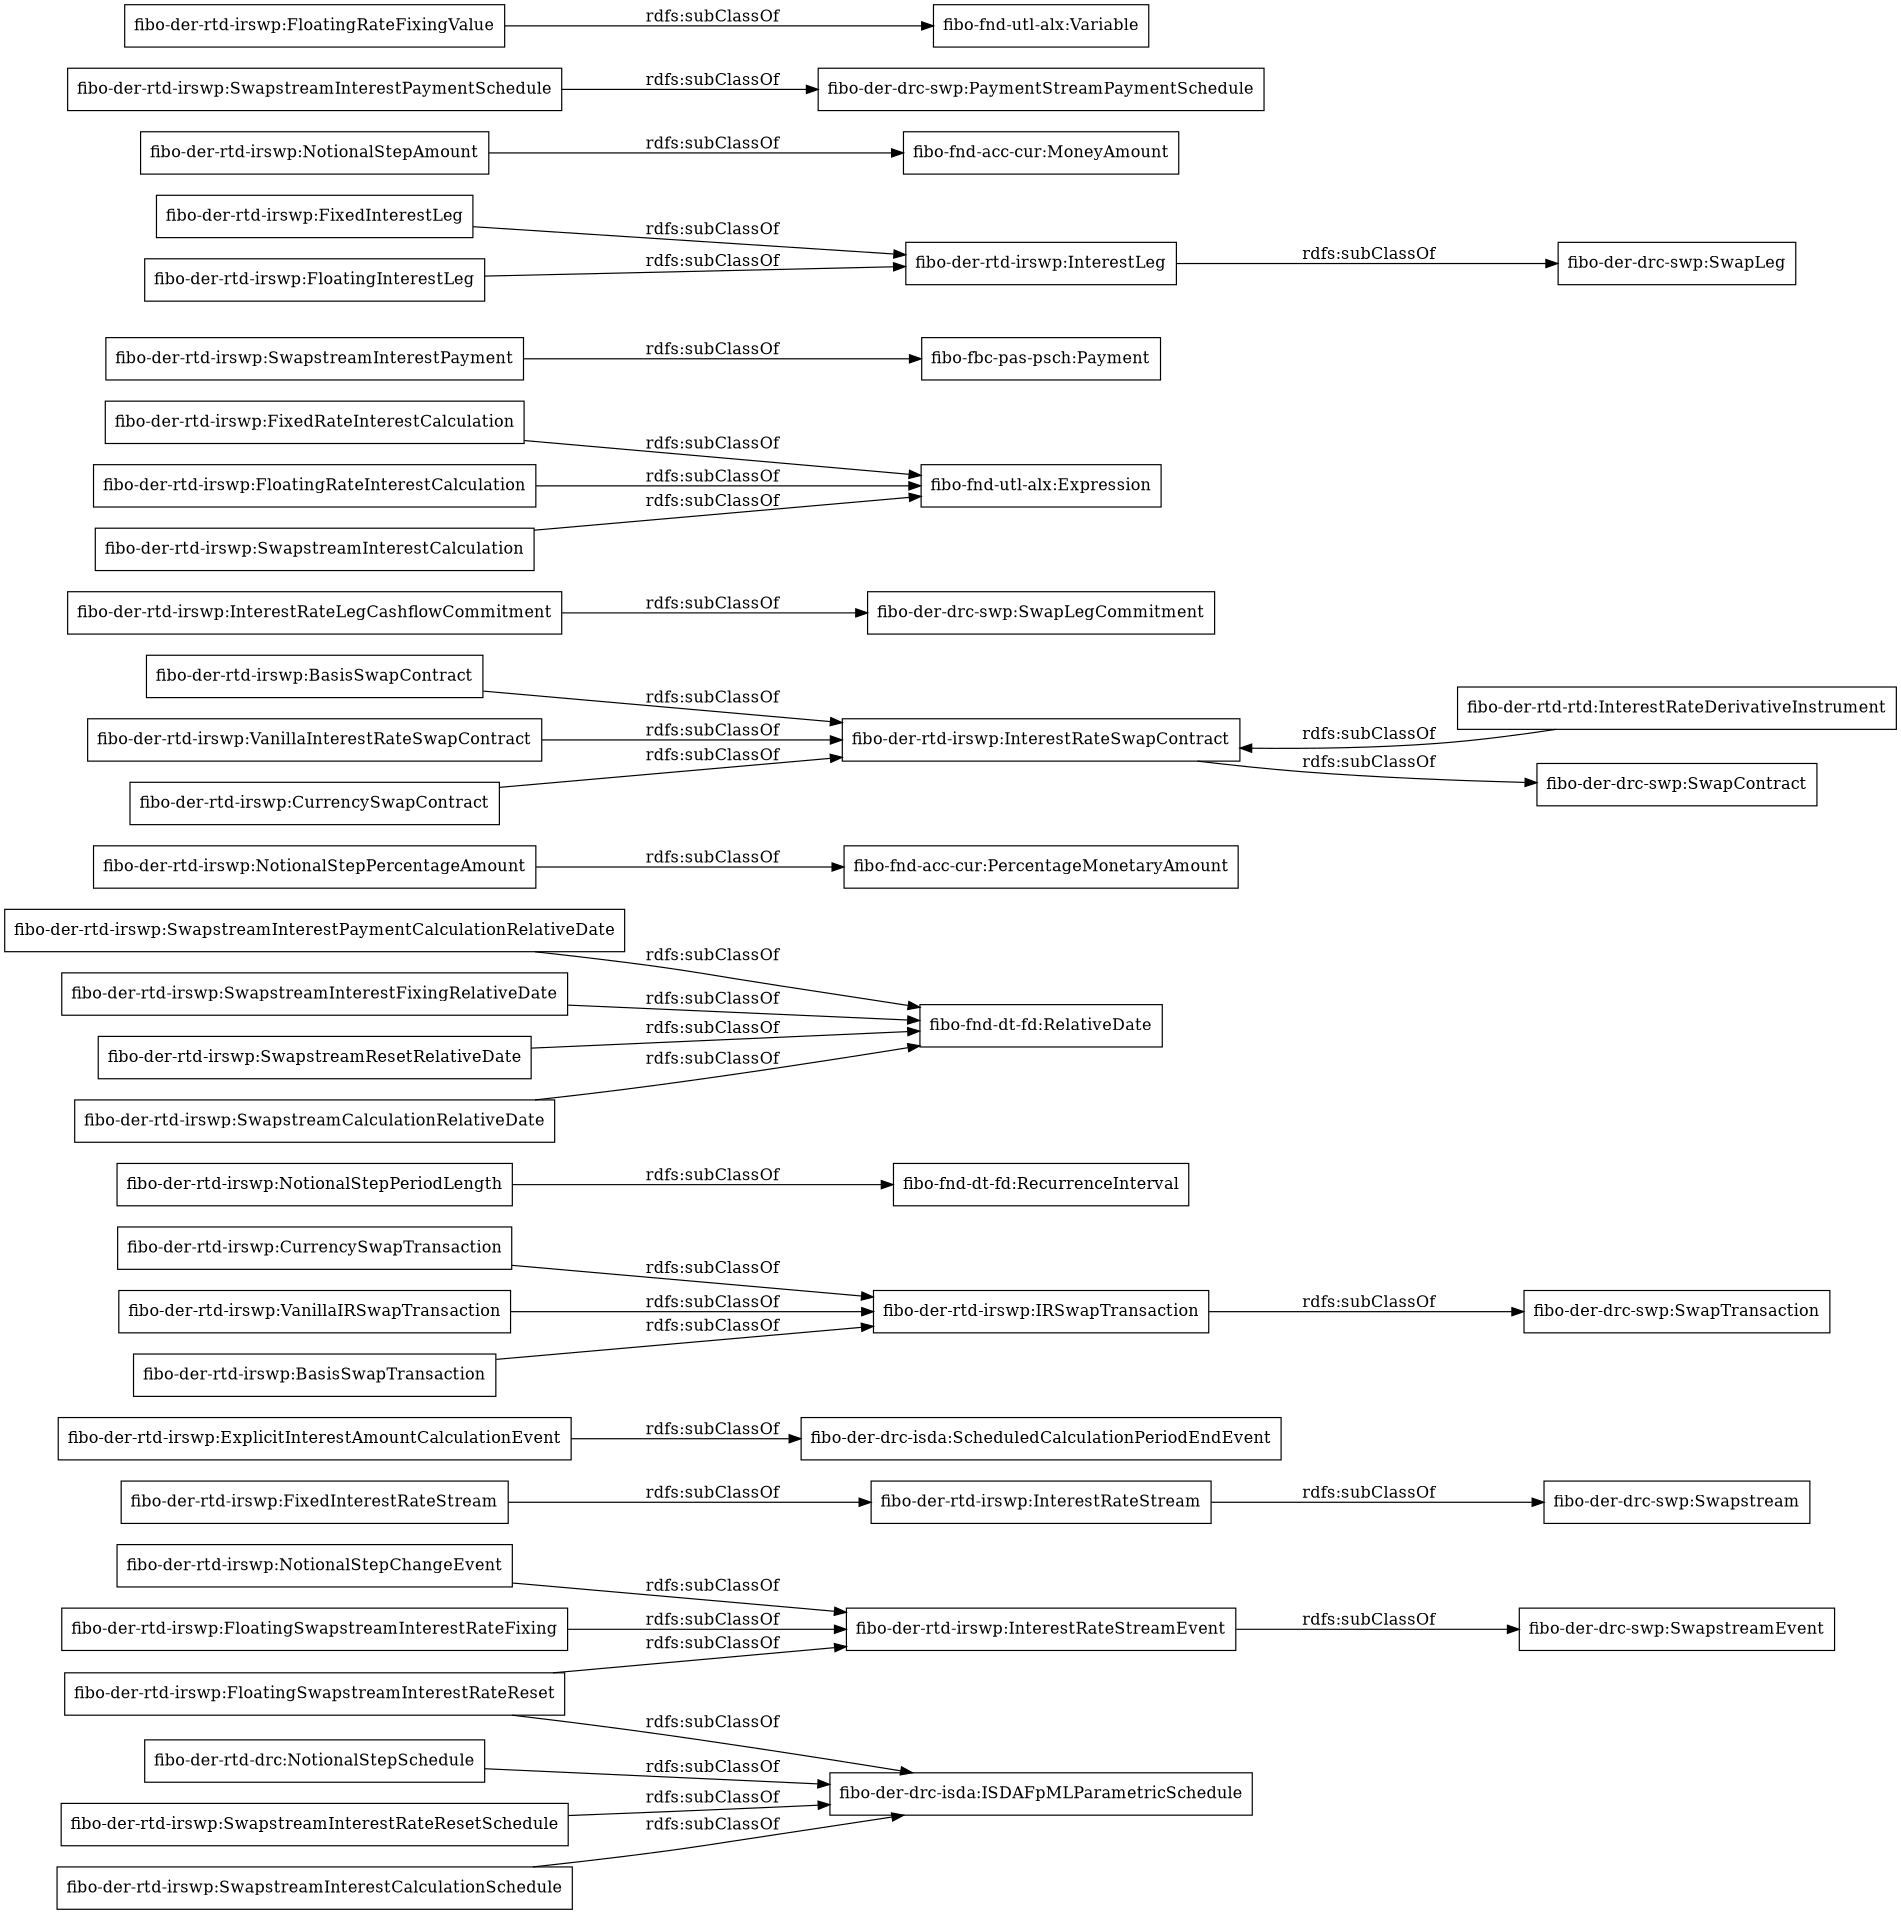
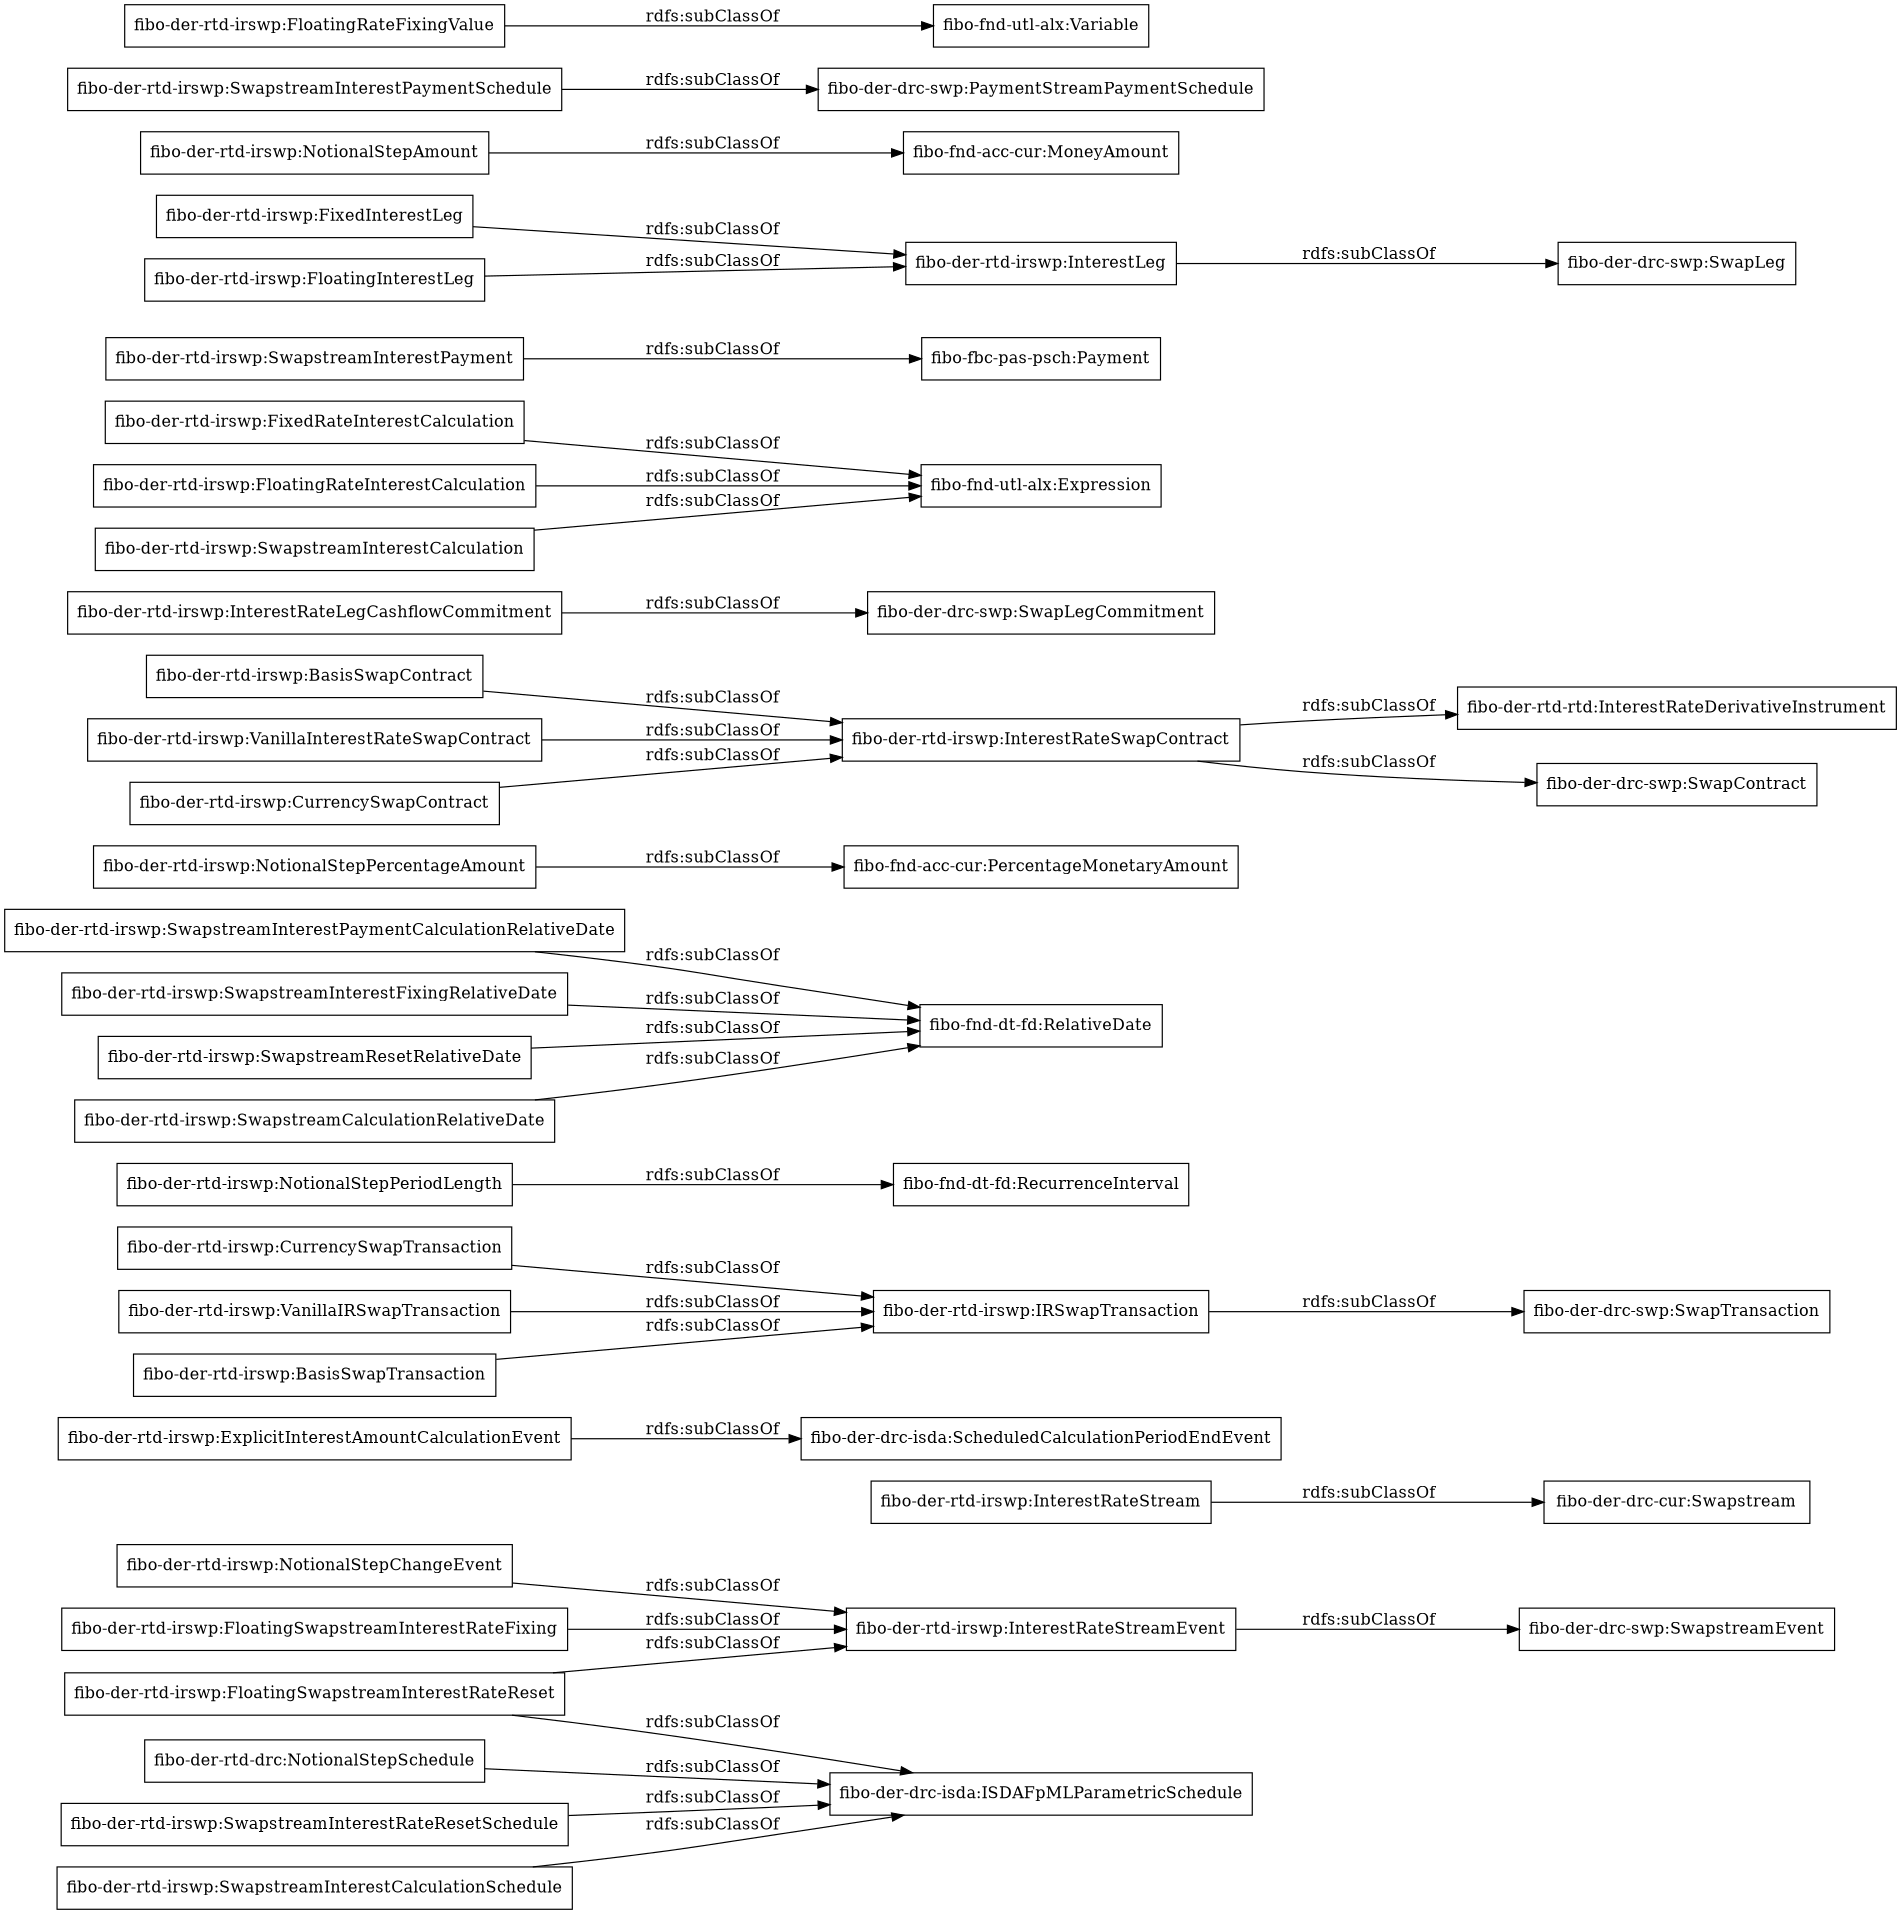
edge "fibo-der-rtd-rtd:InterestRateDerivativeInstrument" -> "fibo-der-rtd-irswp:InterestRateSwapContract": reversed
node "fibo-der-rtd-irswp:FixedInterestRateStream": removed
node "fibo-der-drc-swp:Swapstream": label "fibo-der-drc-swp:Swapstream" -> "fibo-der-drc-cur:Swapstream"
